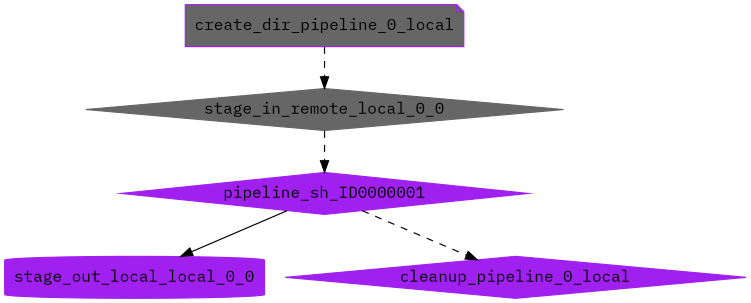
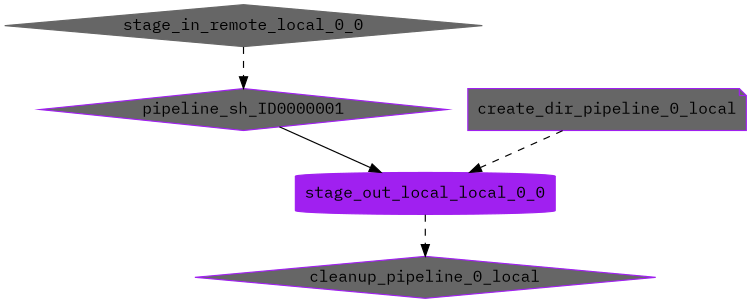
edge "create_dir_pipeline_0_local" -> "stage_in_remote_local_0_0": now "create_dir_pipeline_0_local" -> "stage_out_local_local_0_0"
node "pipeline_sh_ID0000001": fillcolor purple -> gray40
edge "pipeline_sh_ID0000001" -> "cleanup_pipeline_0_local": now "stage_out_local_local_0_0" -> "cleanup_pipeline_0_local"
node "cleanup_pipeline_0_local": fillcolor purple -> gray40
